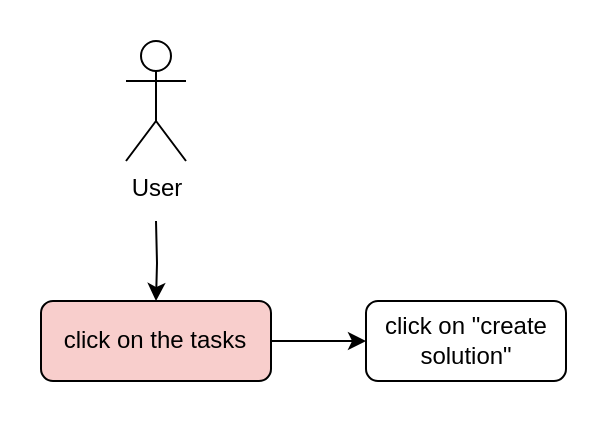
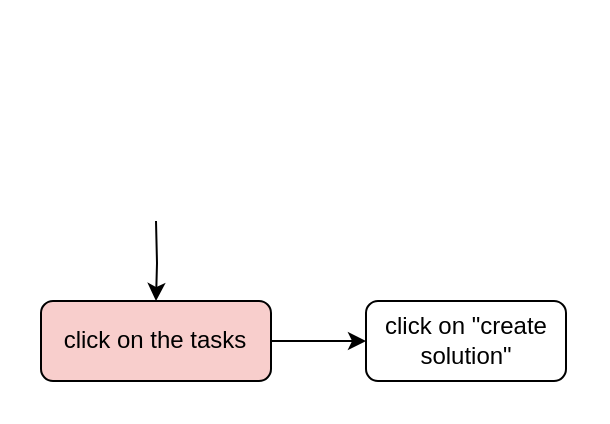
node "User": removed
